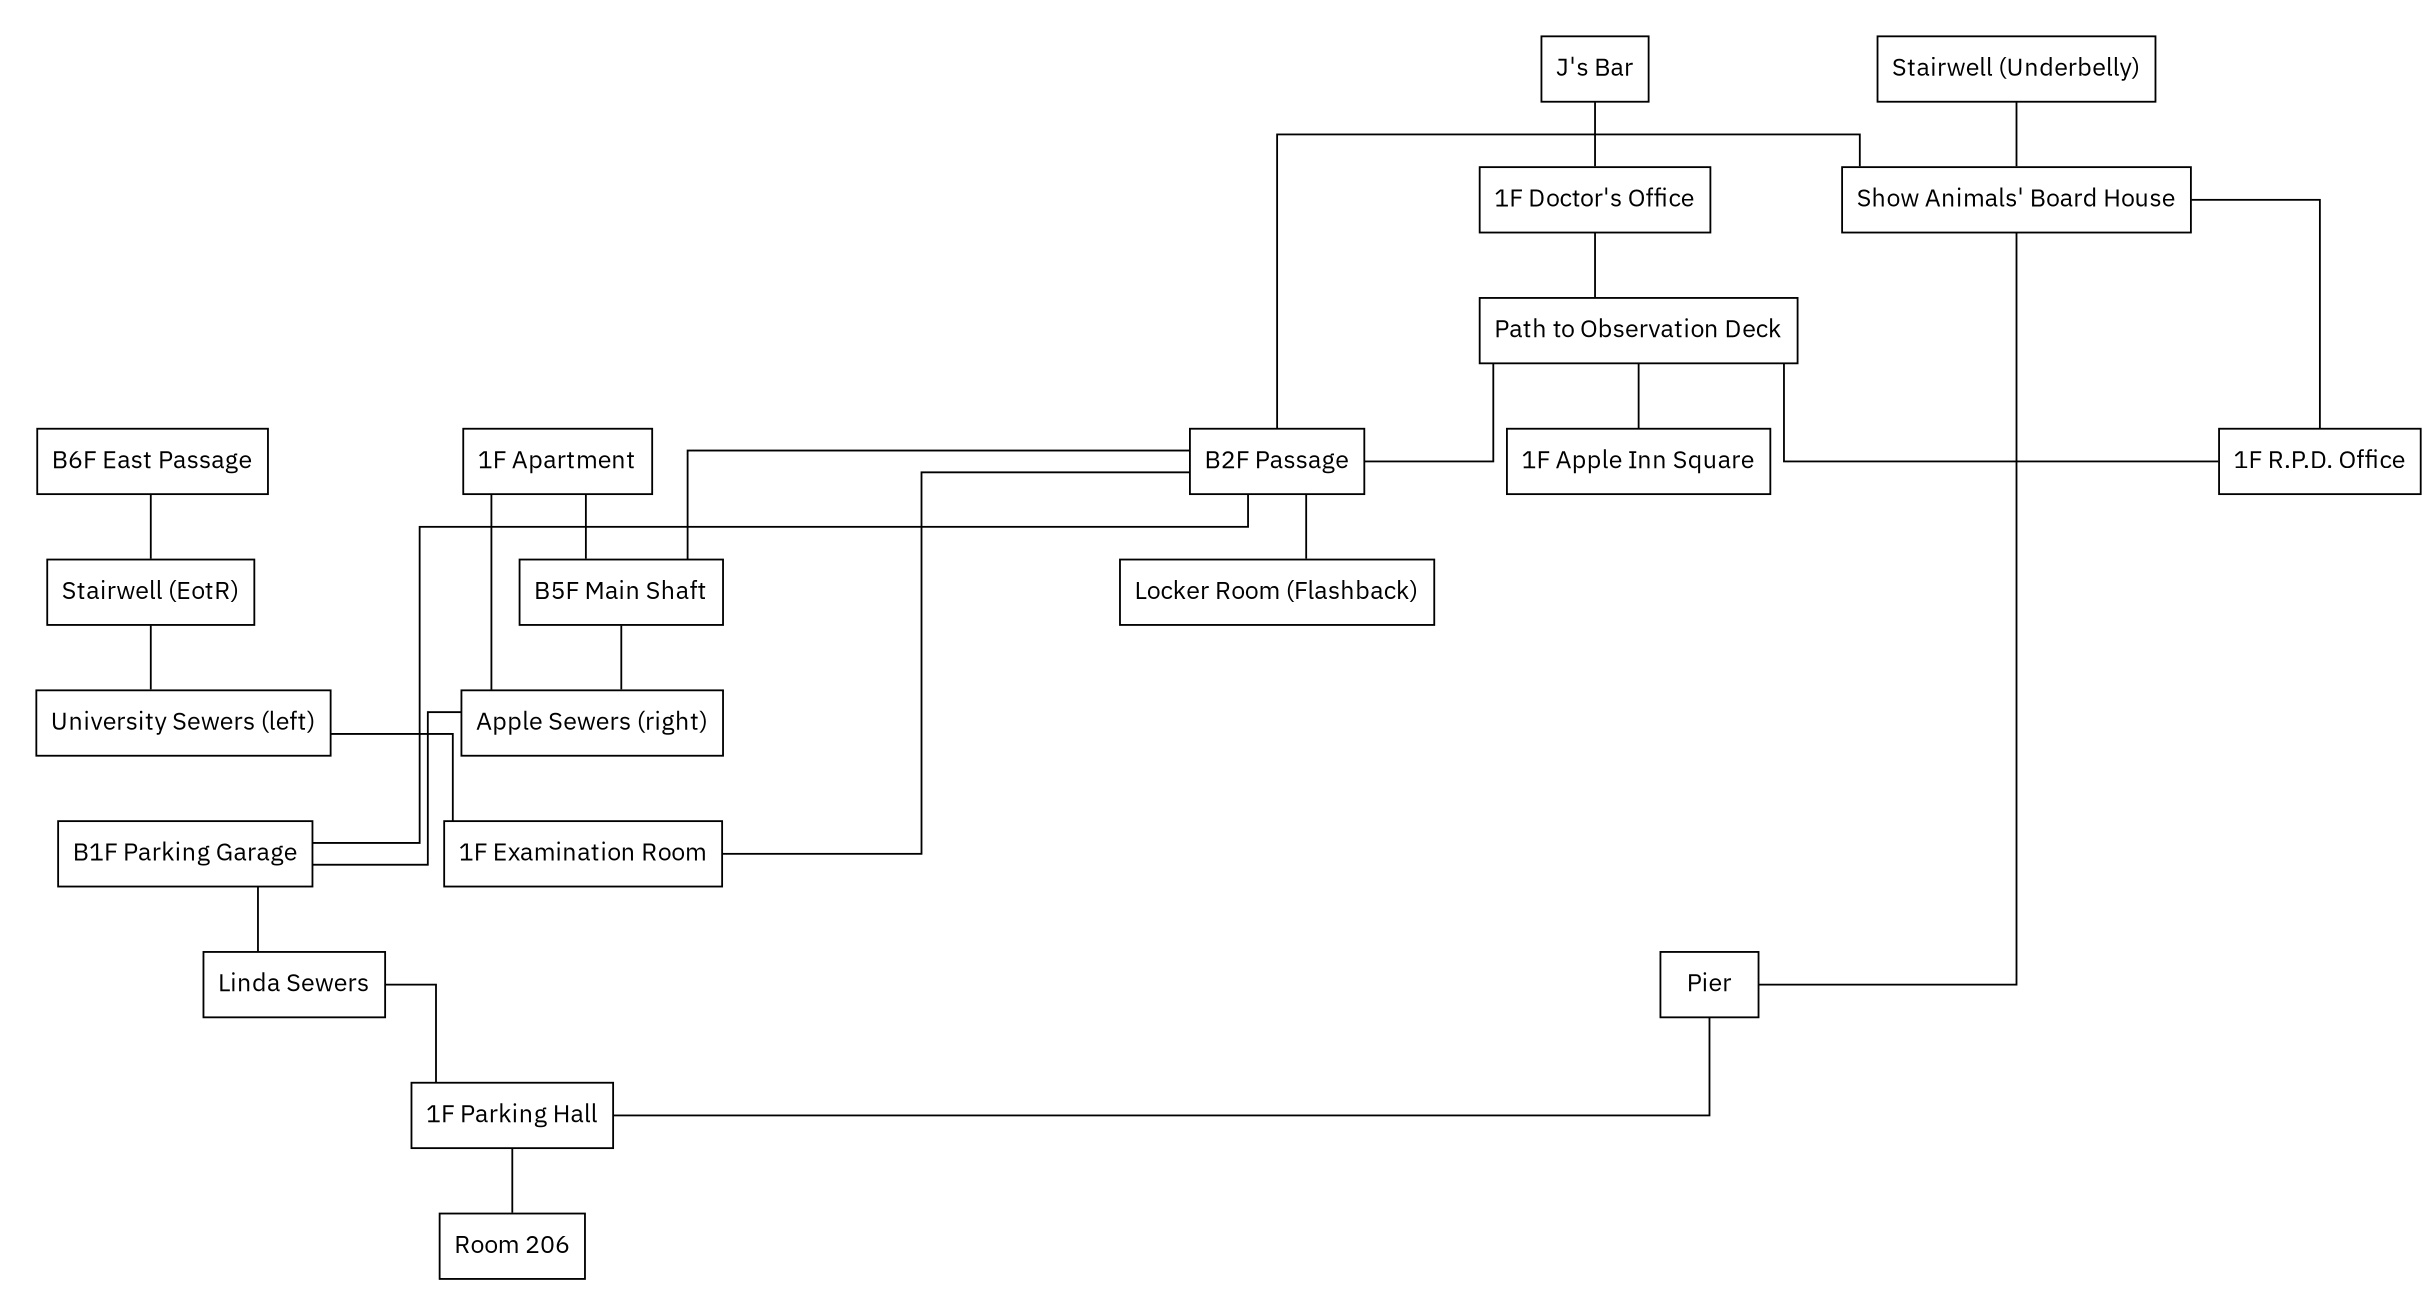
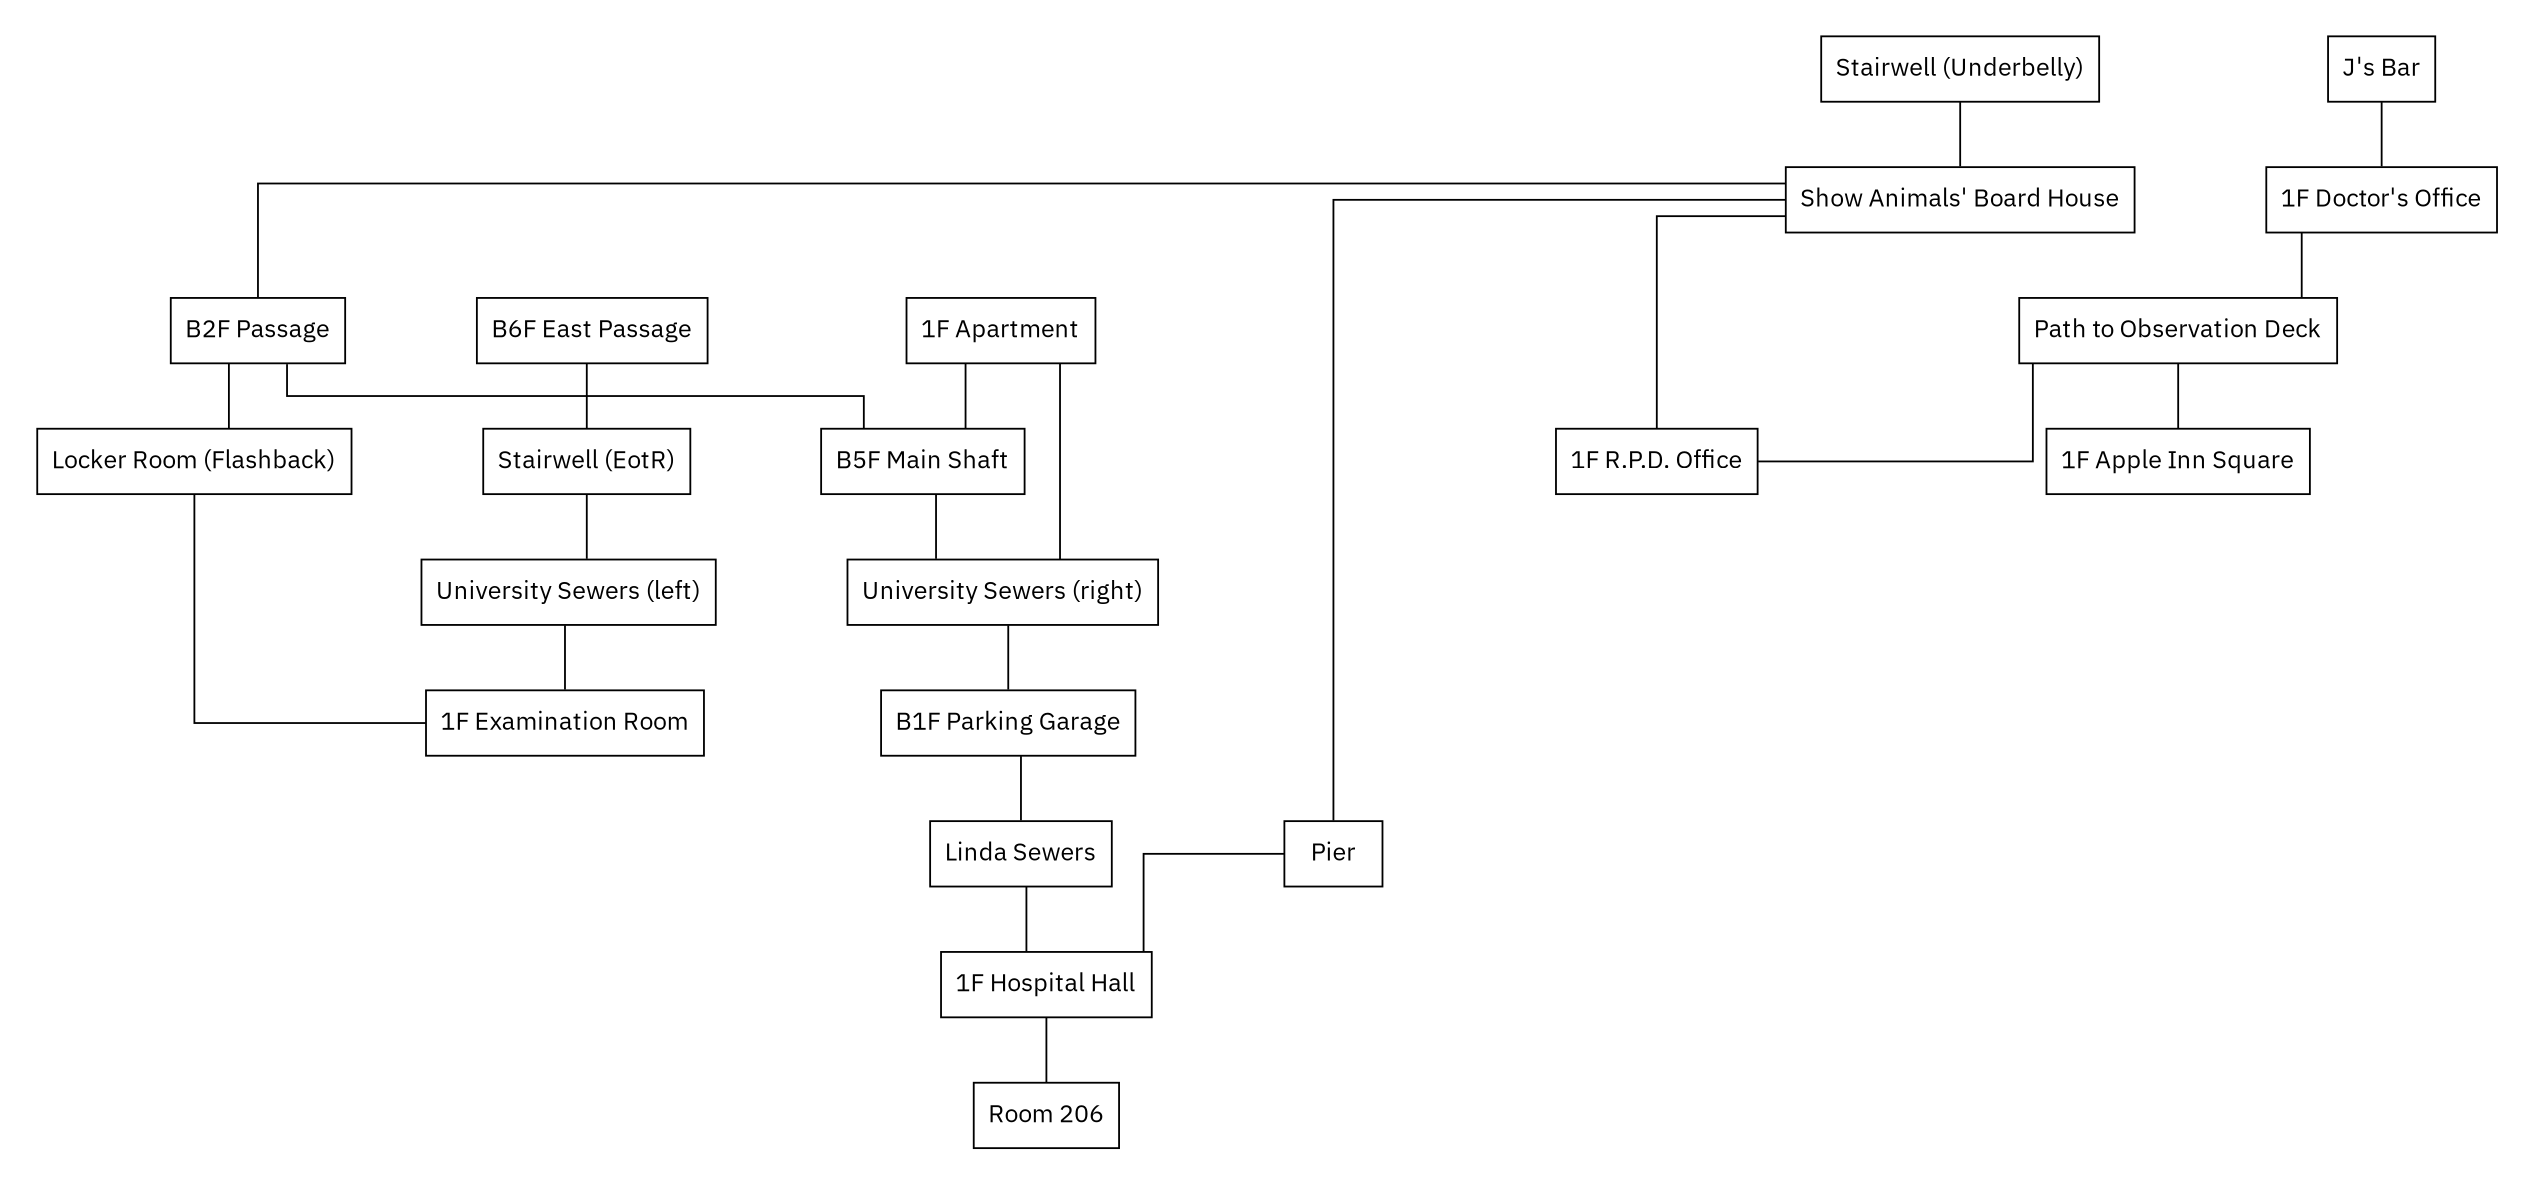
edge "Path to Observation Deck" -- "B2F Passage": removed
edge "B2F Passage" -- "B1F Parking Garage": removed
edge "B2F Passage" -- "1F Examination Room": now "Locker Room (Flashback)" -- "1F Examination Room"
node "Apple Sewers (right)": label "Apple Sewers (right)" -> "University Sewers (right)"
node "1F Parking Hall": label "1F Parking Hall" -> "1F Hospital Hall"
